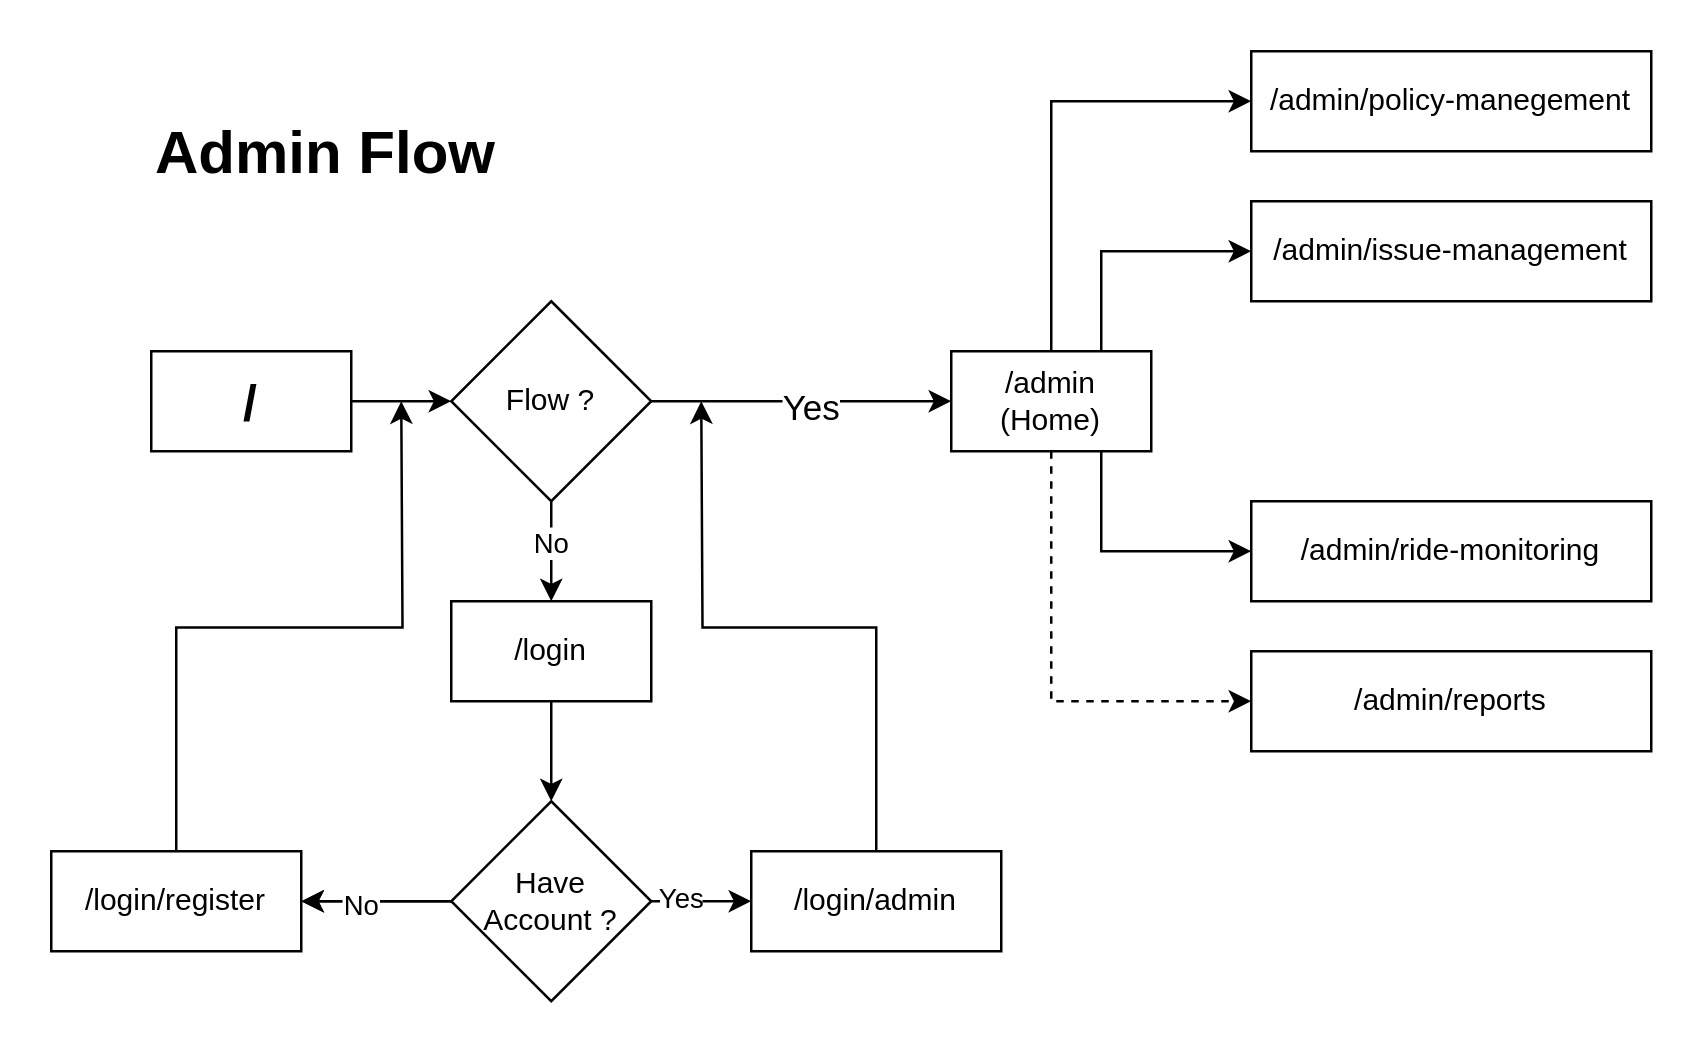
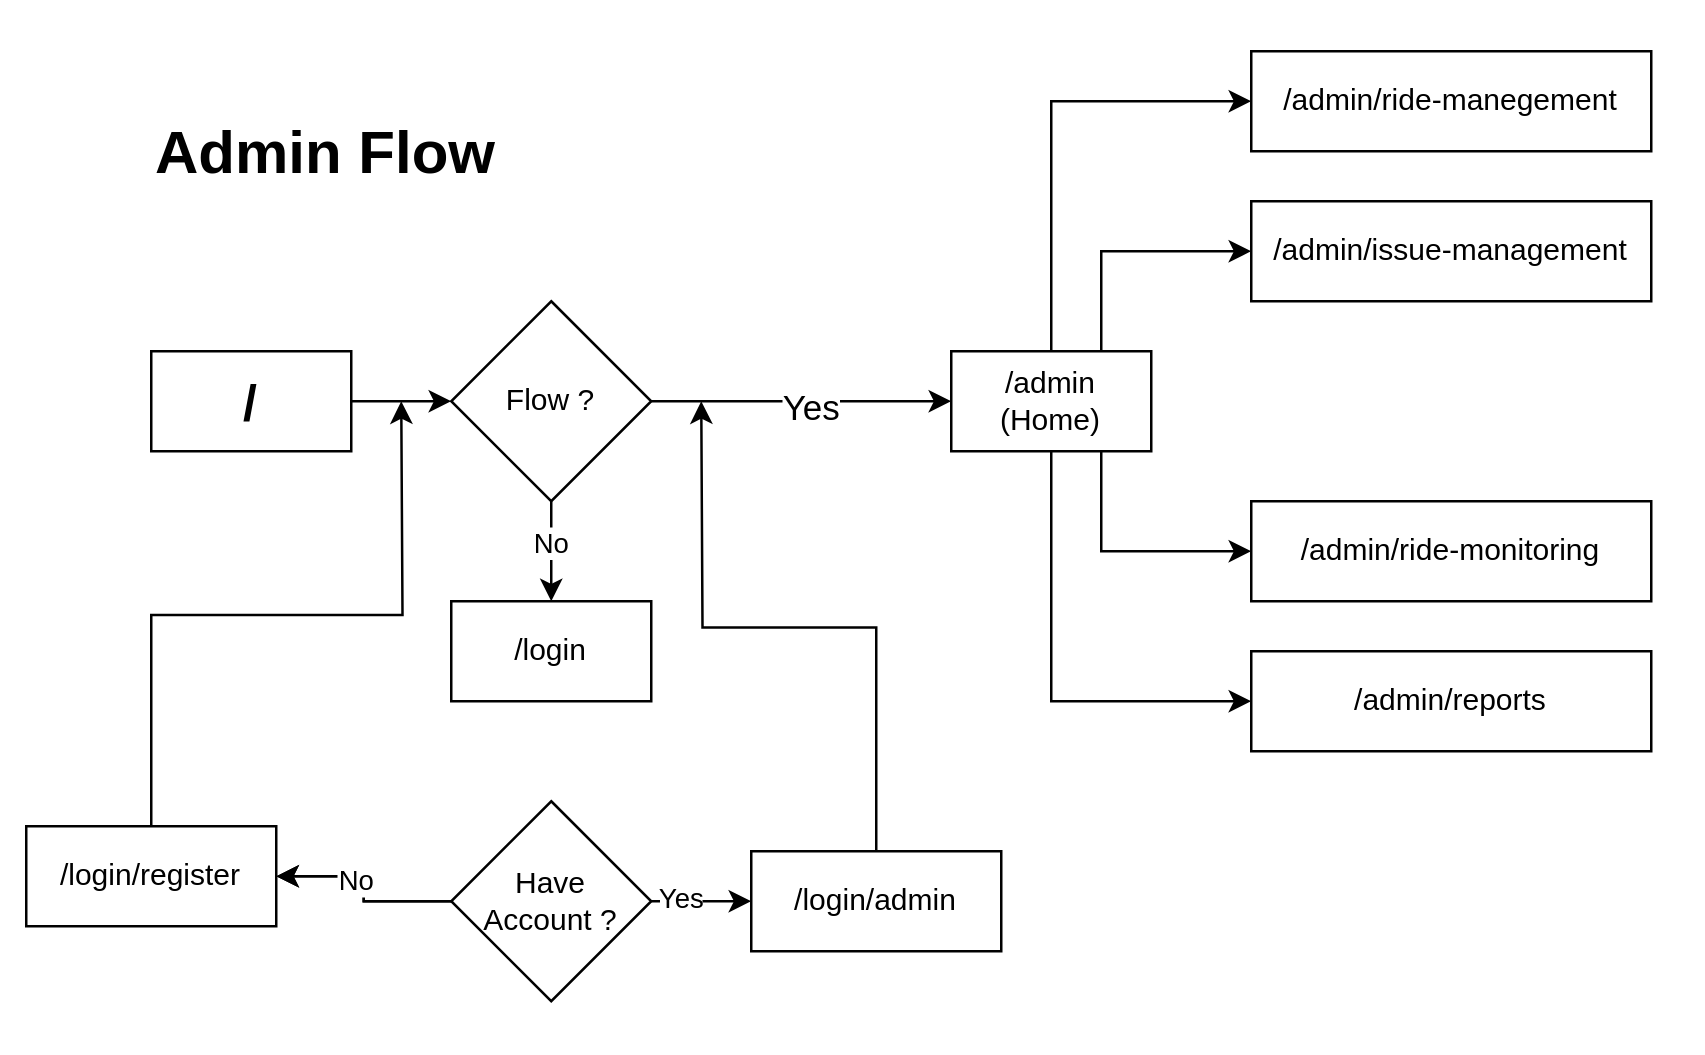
node "/admin/policy-manegement": label "/admin/policy-manegement" -> "/admin/ride-manegement"
edge "/admin (Home)" -> "/admin/reports": style dashed -> solid
edge "/login" -> "Have Account ?": removed
node "/login/register": moved (176, 901) -> (151, 876)
